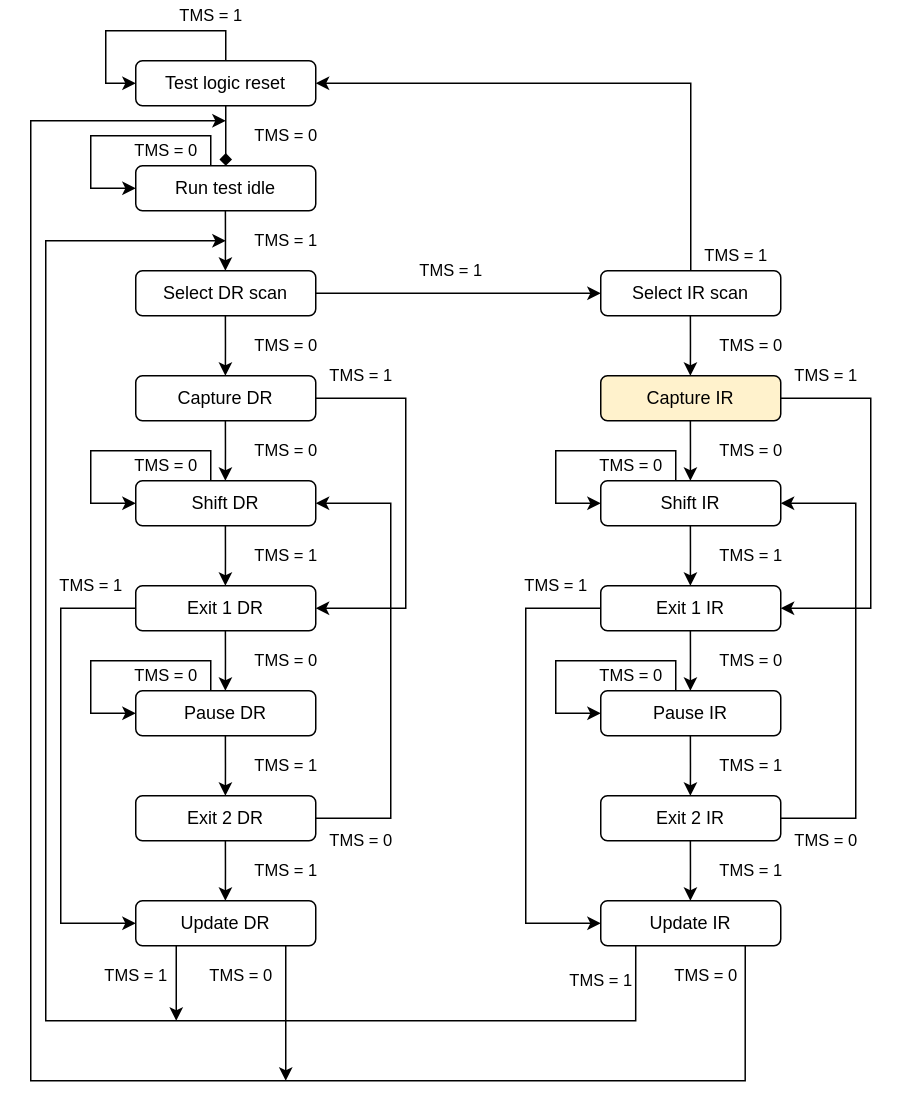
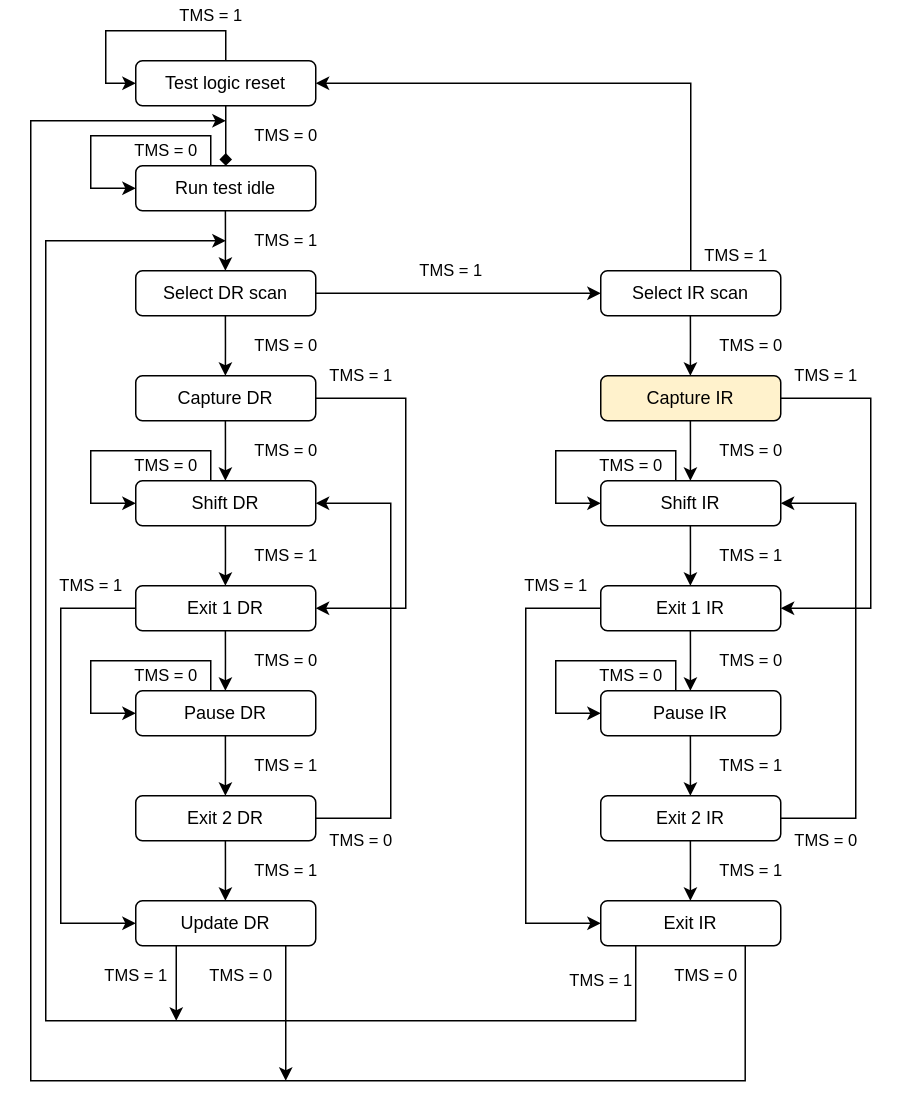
node "Update IR": label "Update IR" -> "Exit IR"
